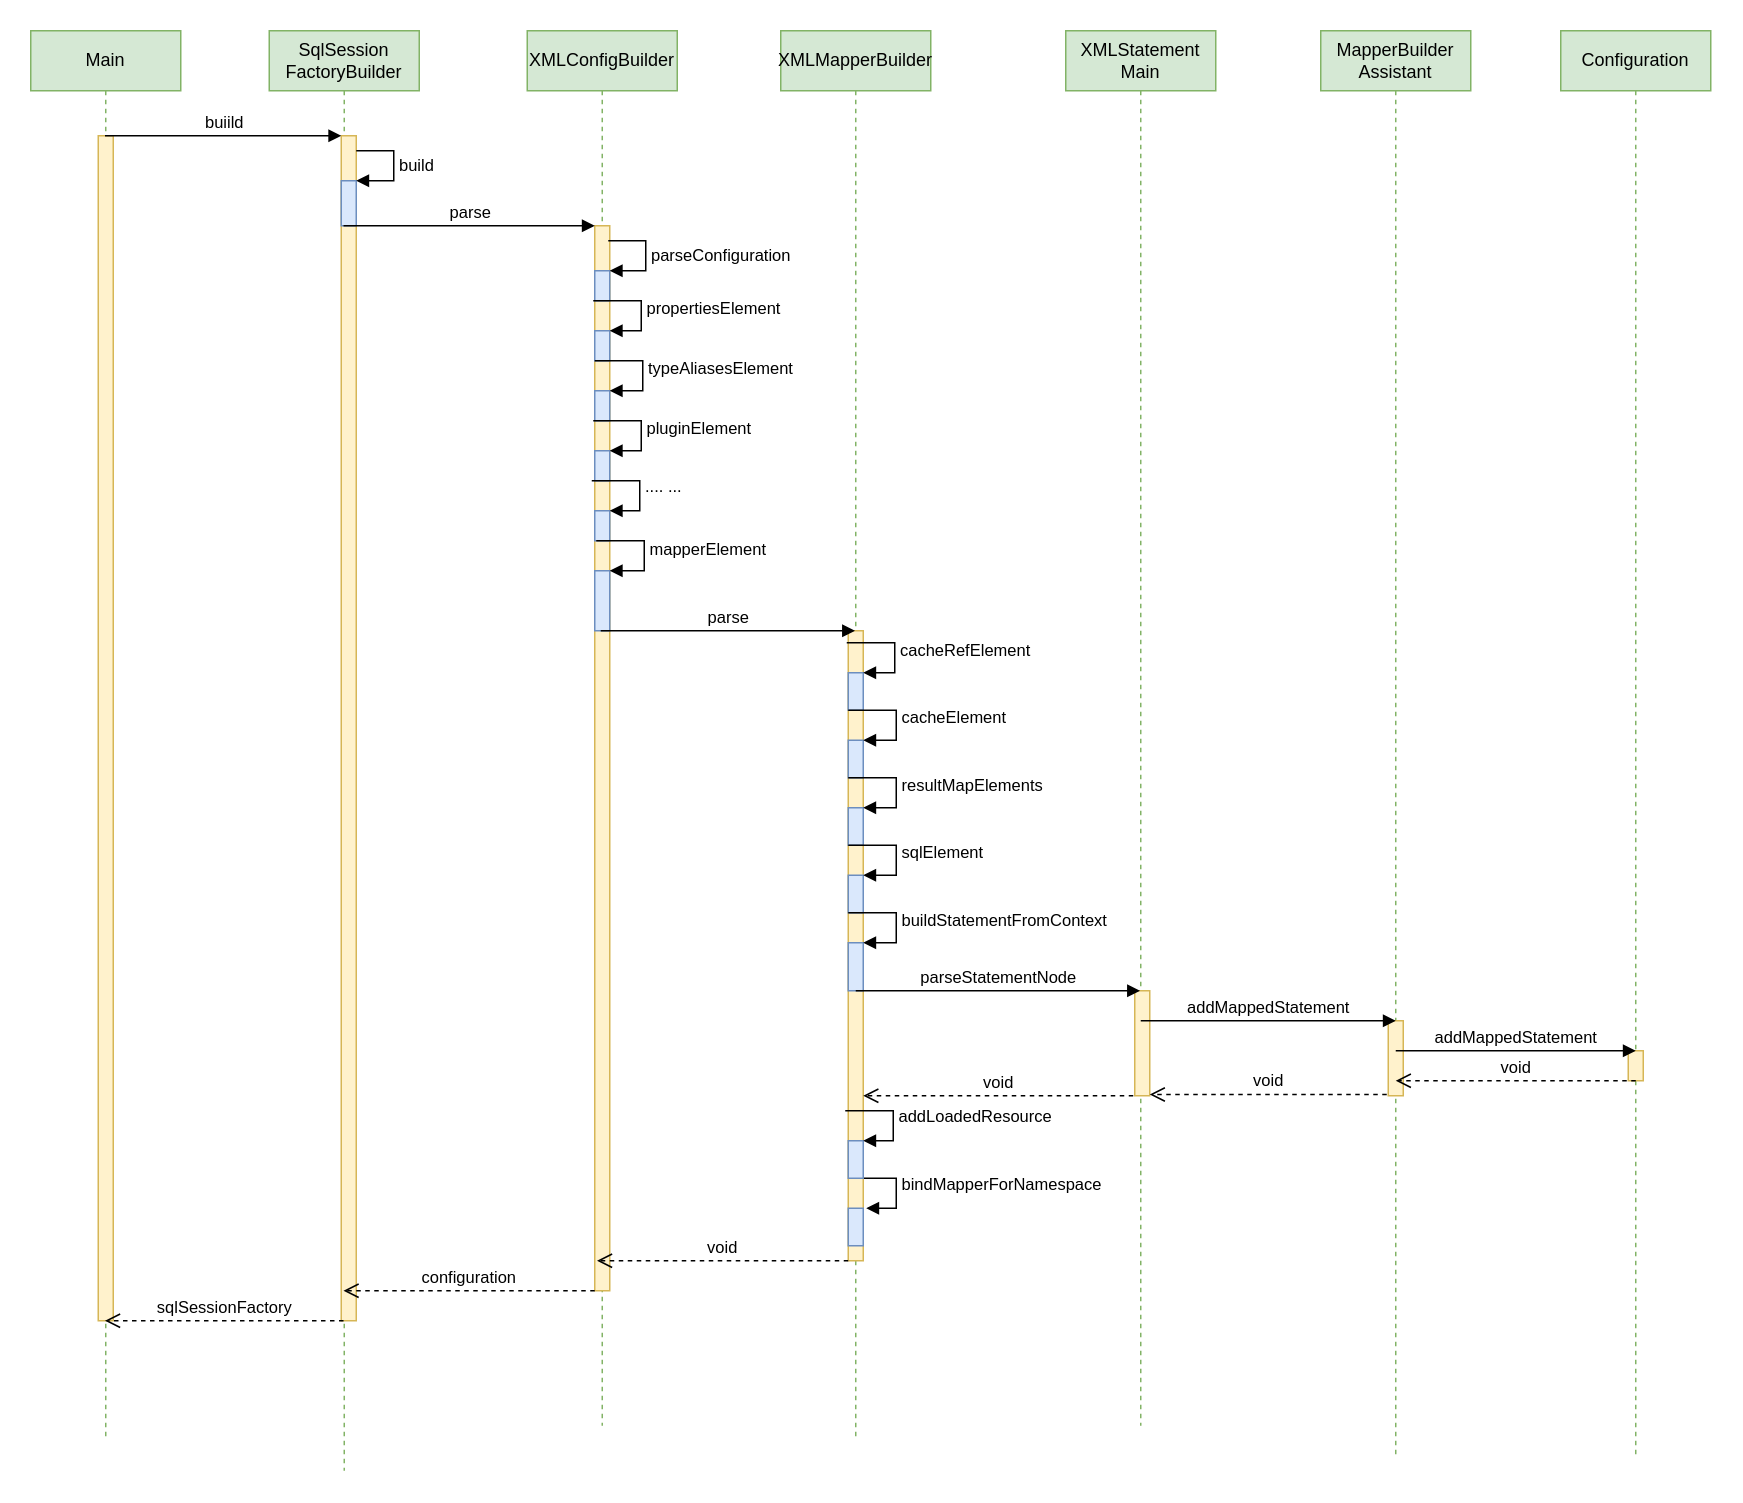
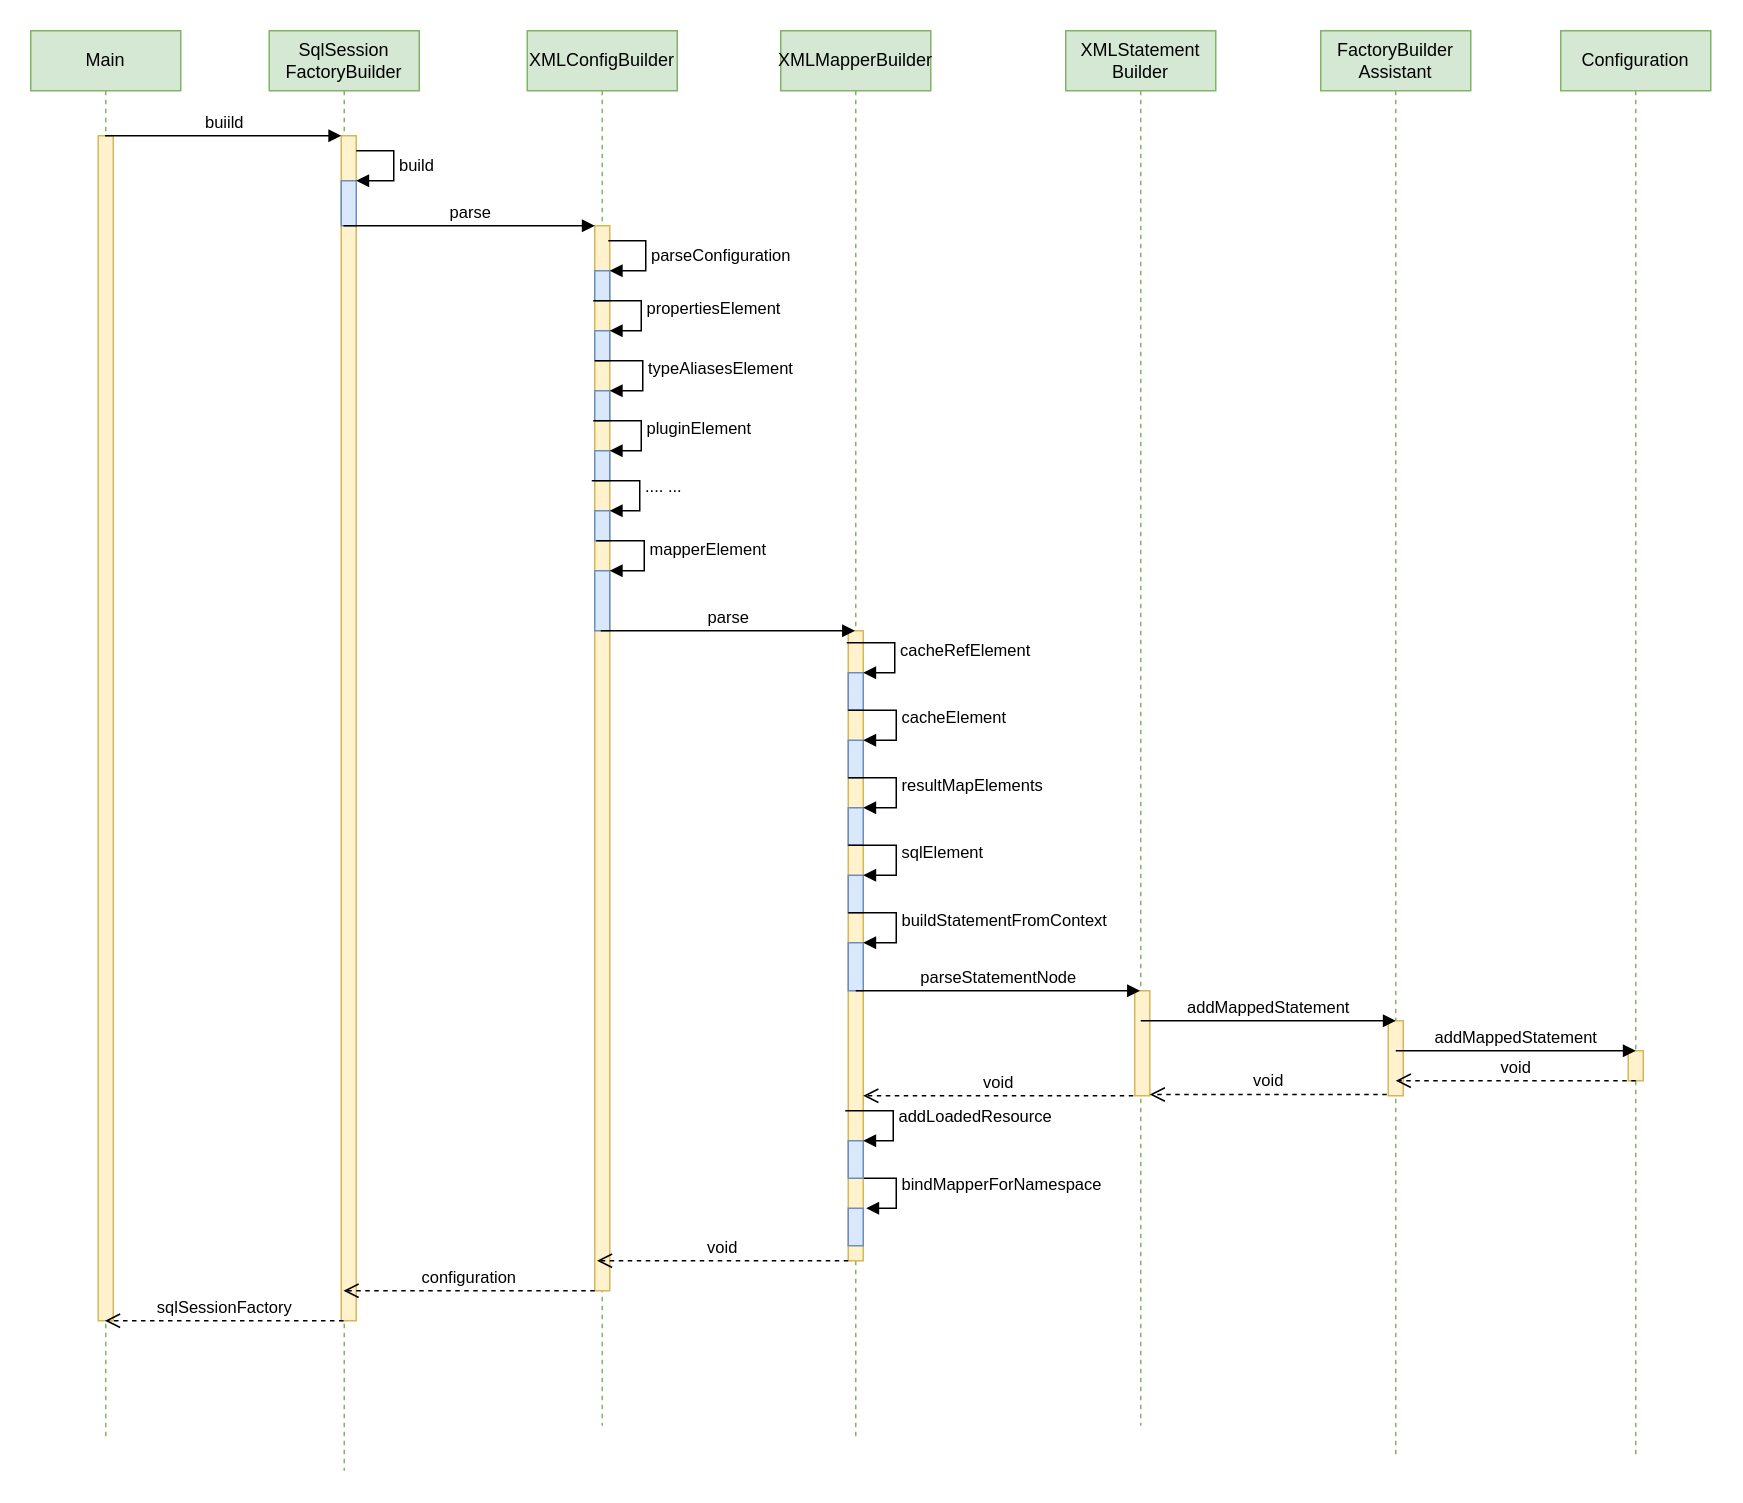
node "XMLStatement Main": label "XMLStatement Main" -> "XMLStatement Builder"
node "MapperBuilder Assistant": label "MapperBuilder Assistant" -> "FactoryBuilder Assistant"
